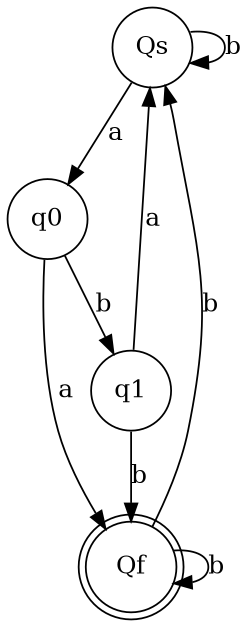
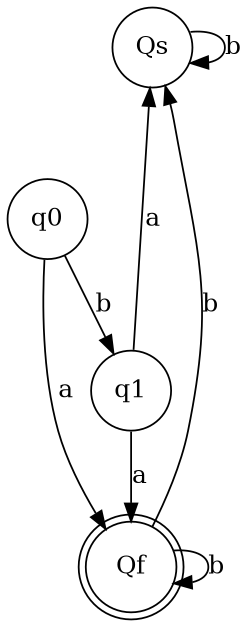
edge "Qs" -> "q0": removed, label "a"
edge "q1" -> "Qf": label "b" -> "a"
